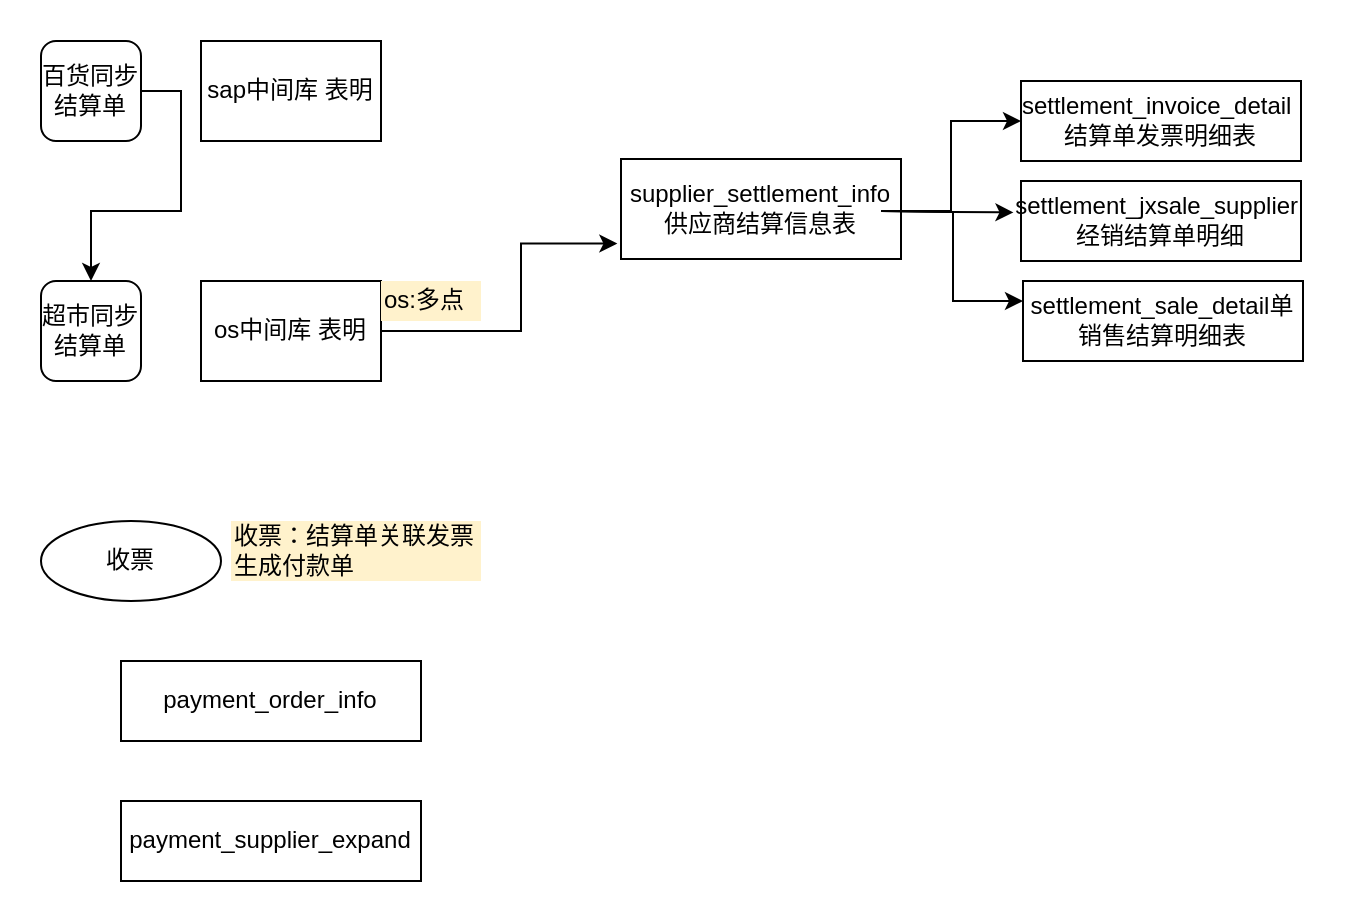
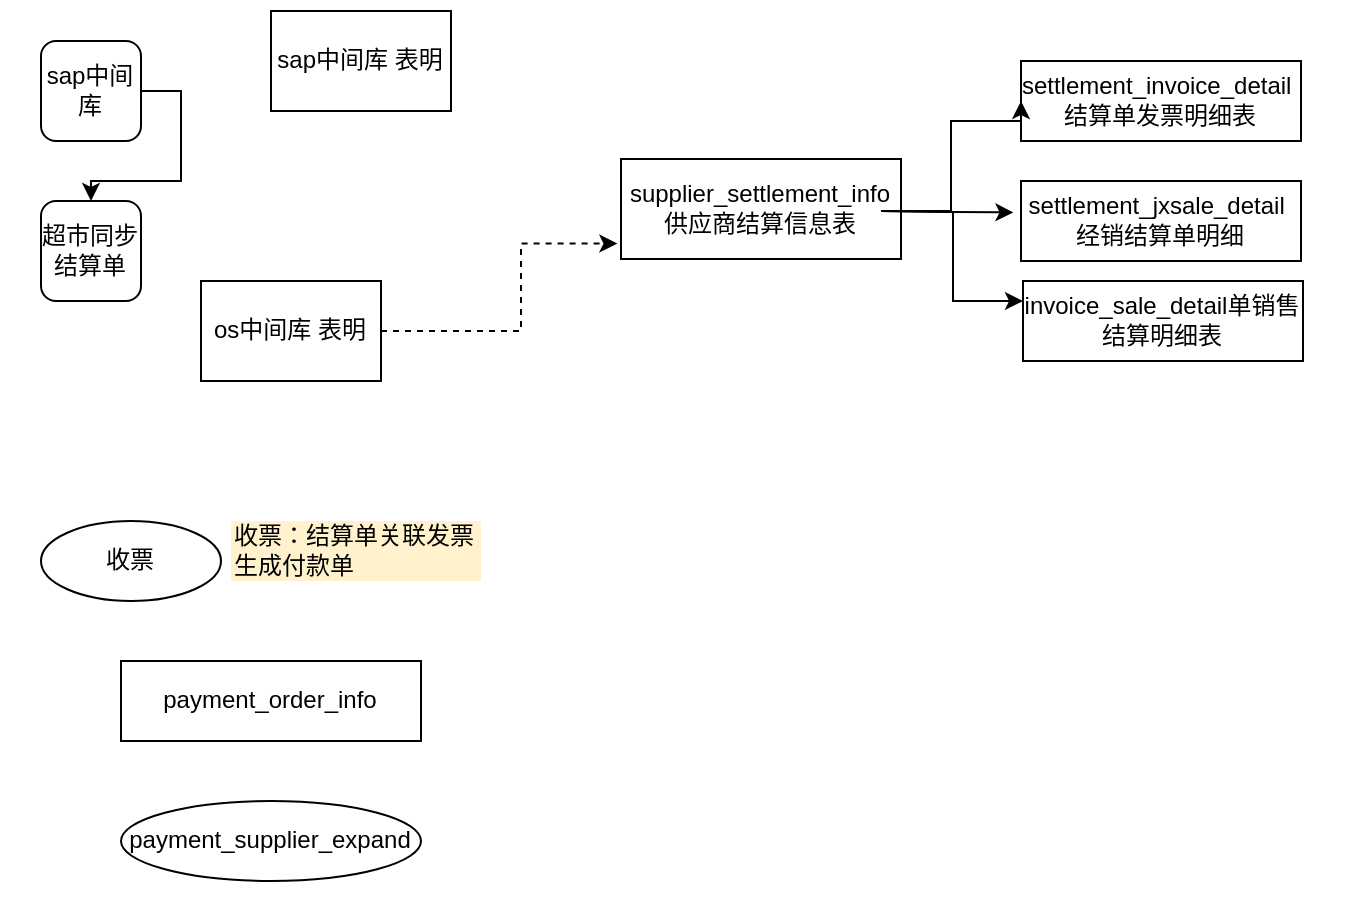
node "百货同步结算单": label "百货同步结算单" -> "sap中间库"
node "sap中间库 表明": moved (291, 91) -> (361, 61)
node "settlement_invoice_detail 结算单发票明细表": moved (1161, 121) -> (1161, 101)
node "settlement_jxsale_supplier 经销结算单明细": label "settlement_jxsale_supplier 经销结算单明细" -> "settlement_jxsale_detail 经销结算单明细"
node "os:多点": removed
edge "os中间库 表明" -> "supplier_settlement_info 供应商结算信息表": style solid -> dashed
node "settlement_sale_detail单销售结算明细表": label "settlement_sale_detail单销售结算明细表" -> "invoice_sale_detail单销售结算明细表"
node "超市同步结算单": moved (91, 331) -> (91, 251)
node "payment_supplier_expand": shape rectangle -> ellipse
